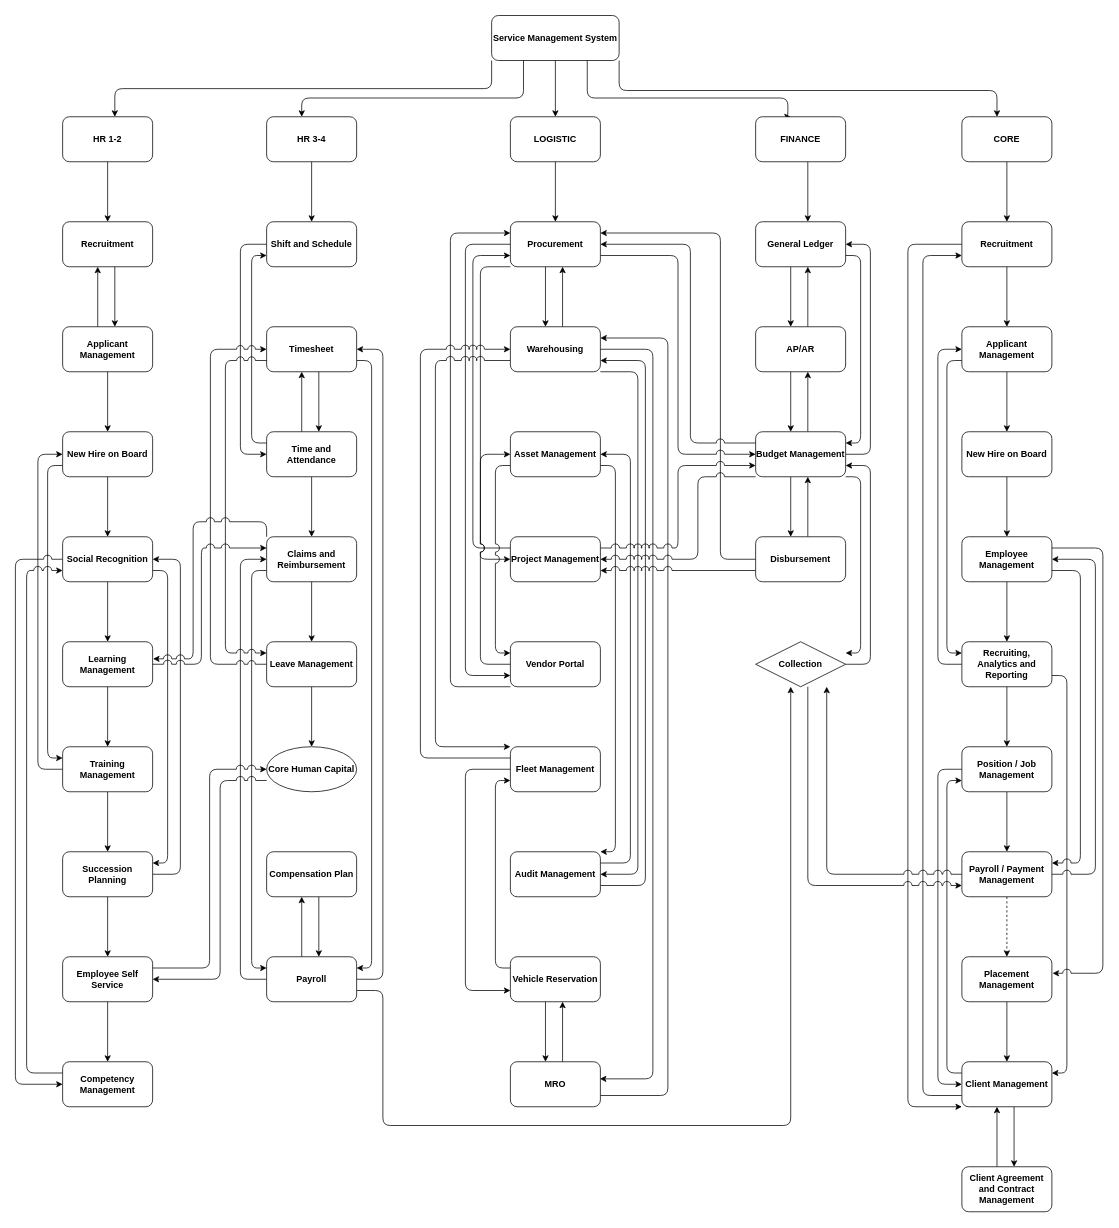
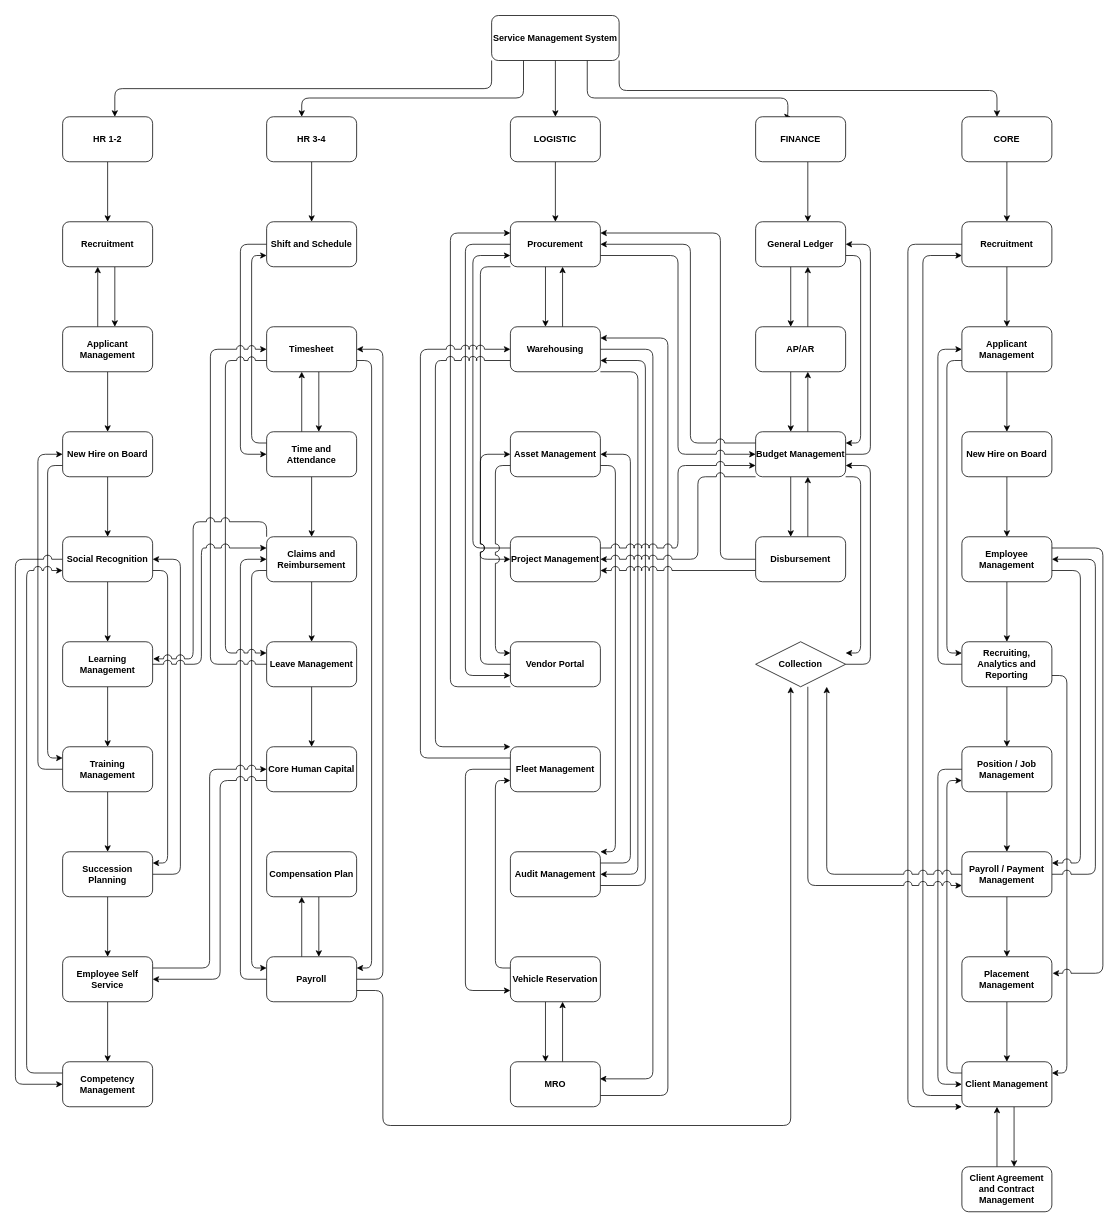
node "Core Human Capital": shape ellipse -> rounded rectangle
edge "Payroll / Payment Management" -> "Placement Management": style dashed -> solid
